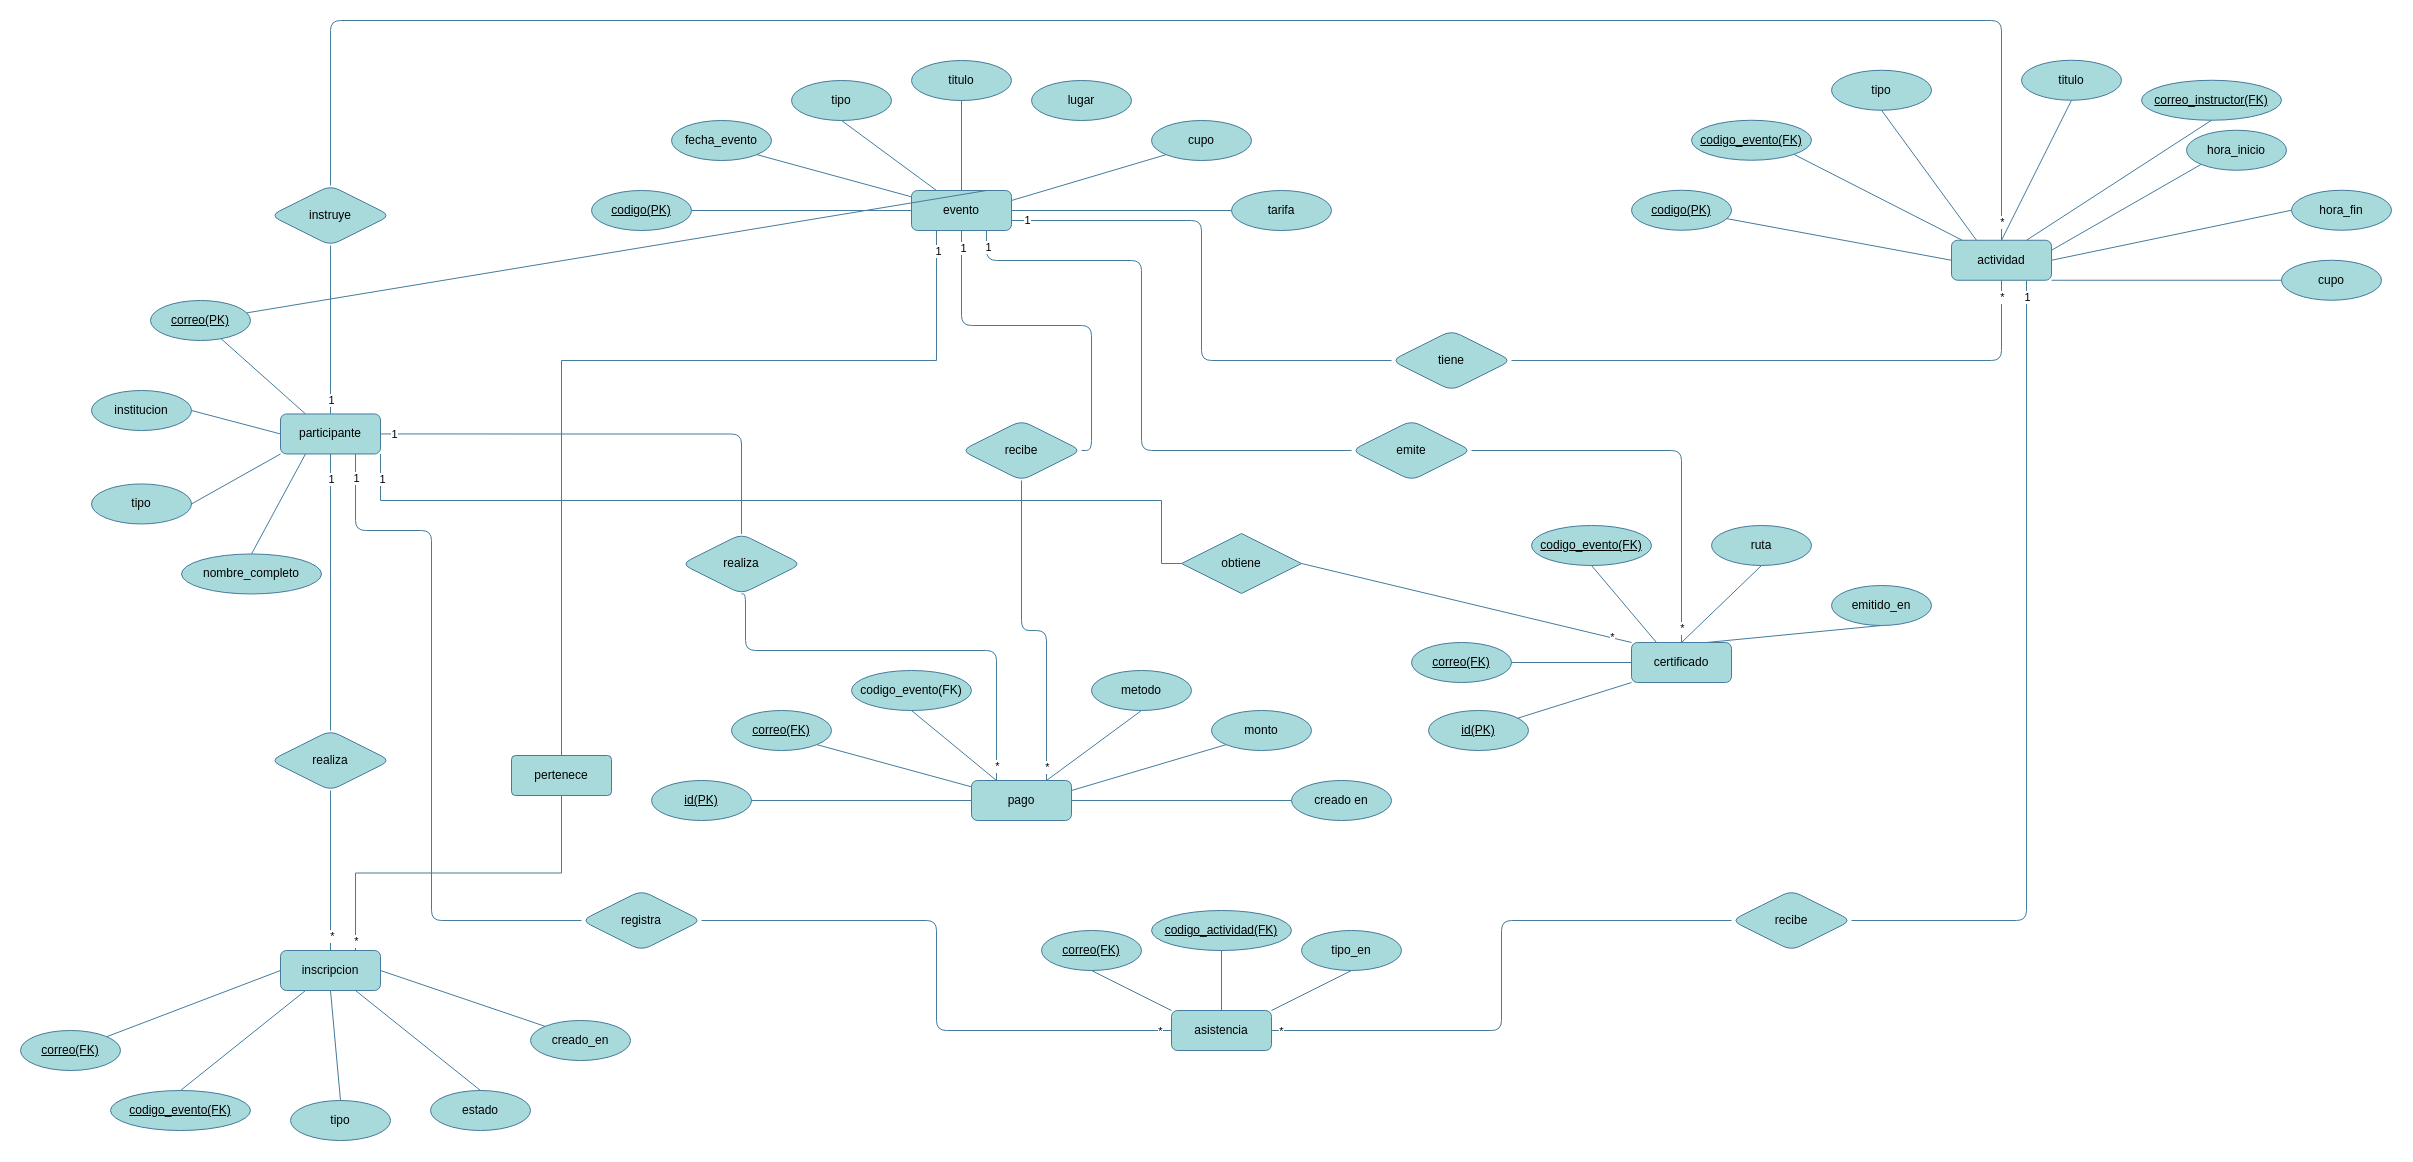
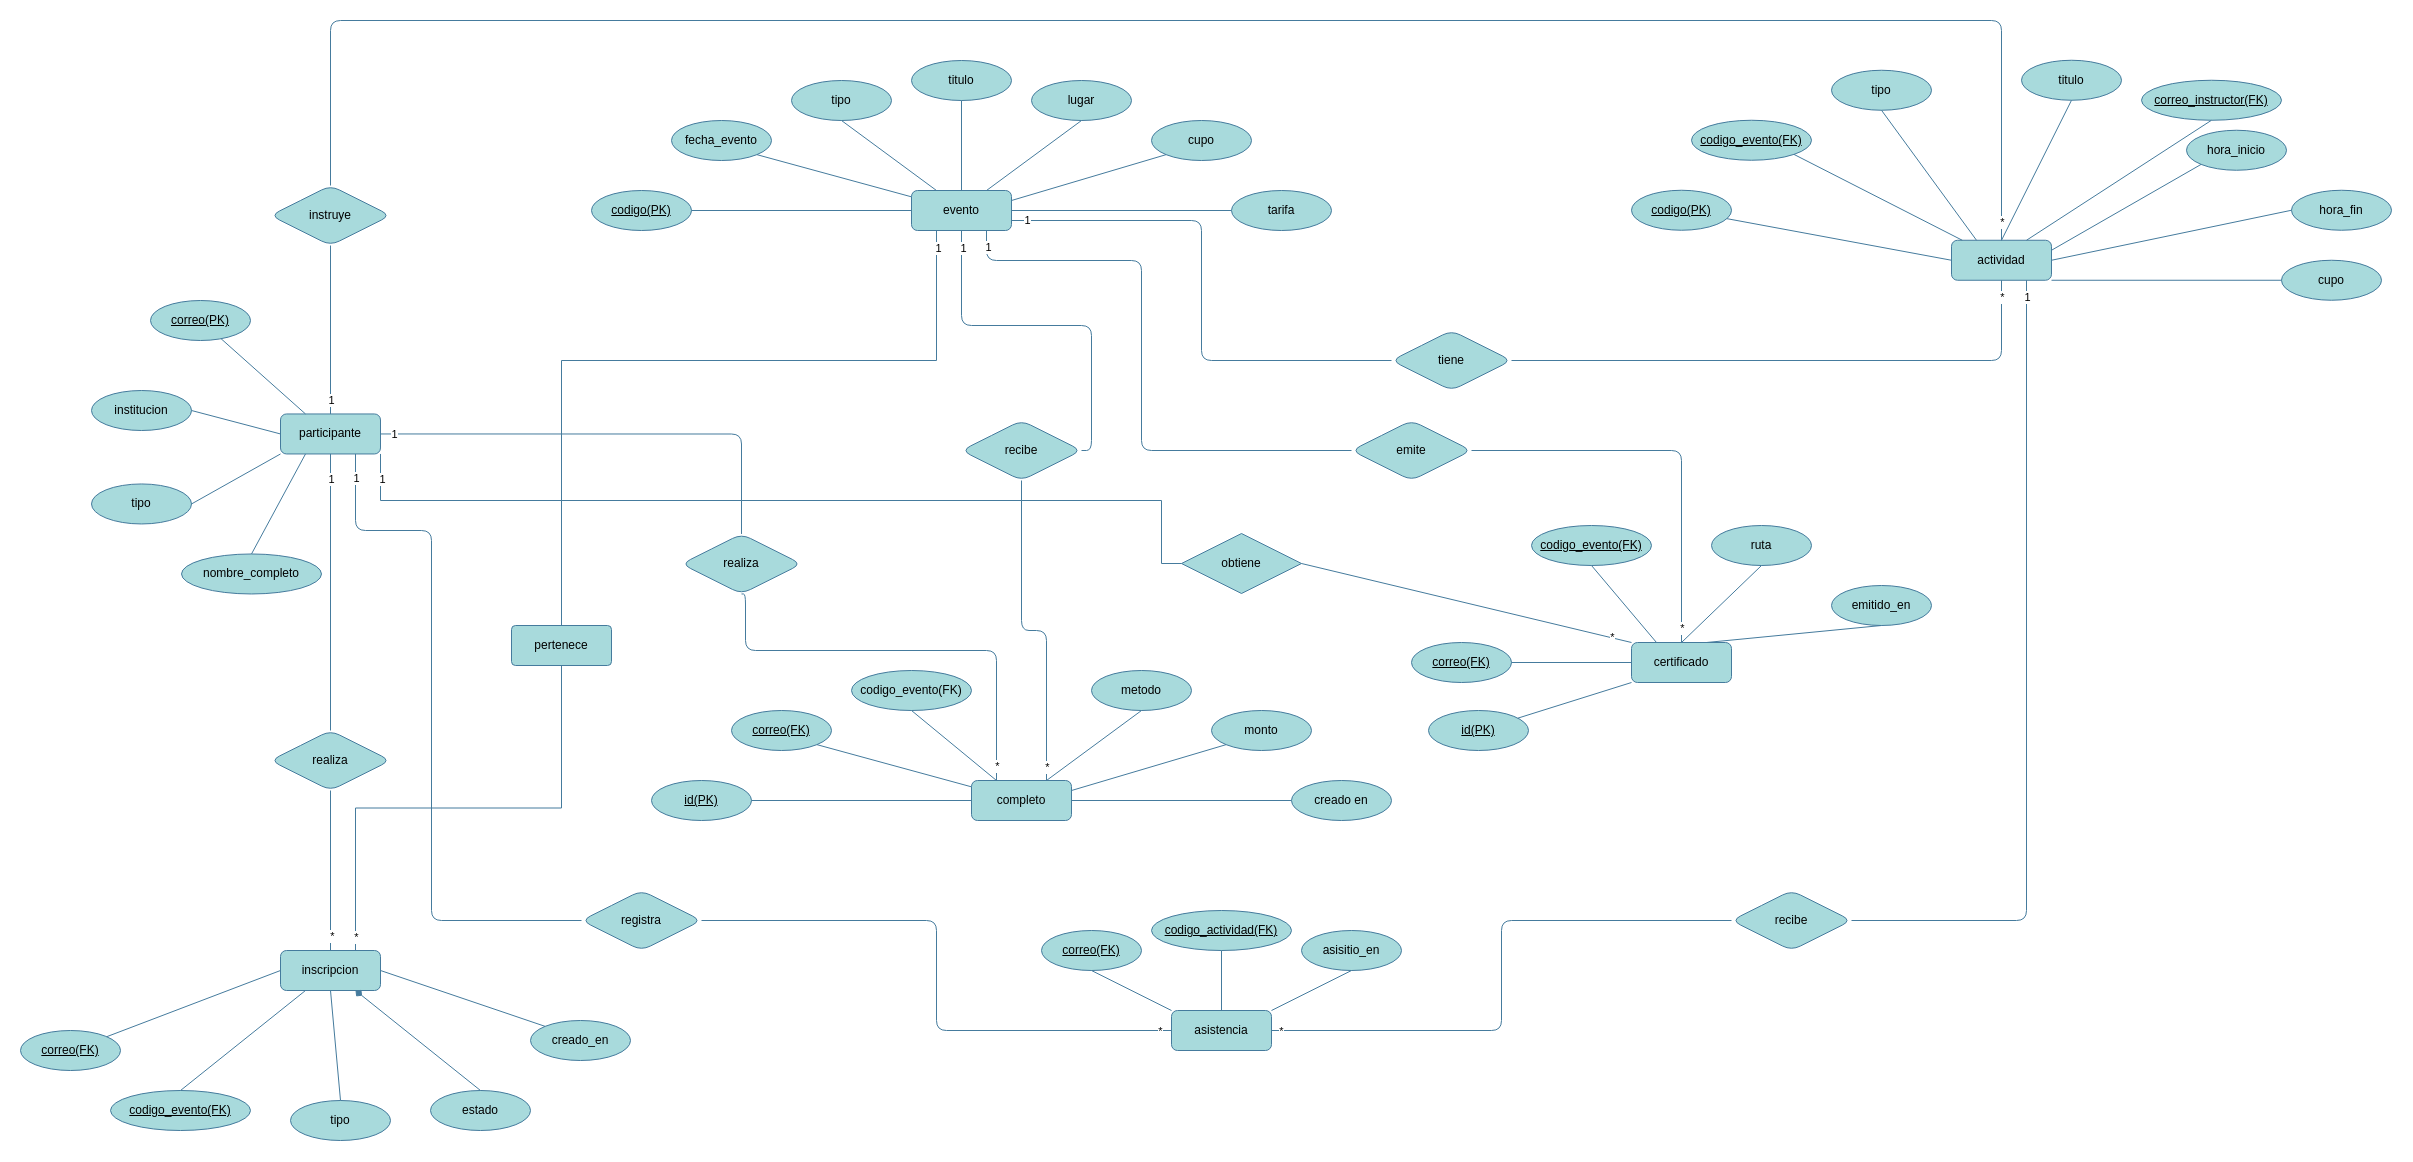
edge "evento" -- "correo(PK)": now "evento" -- "lugar"
node "pertenece": moved (562, 776) -> (562, 646)
node "pago": label "pago" -> "completo"
node "tipo_en": label "tipo_en" -> "asisitio_en"
edge "inscripcion" -- "estado": arrowhead none -> diamond
